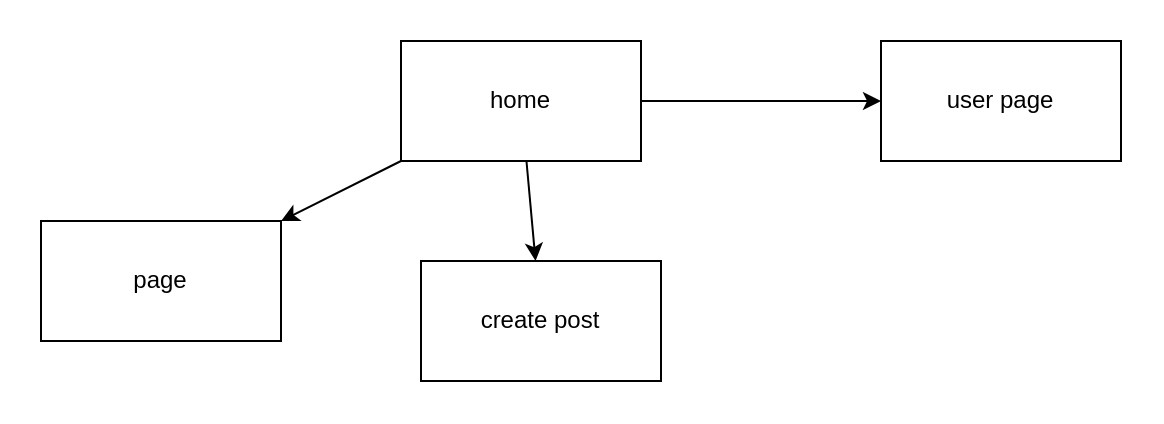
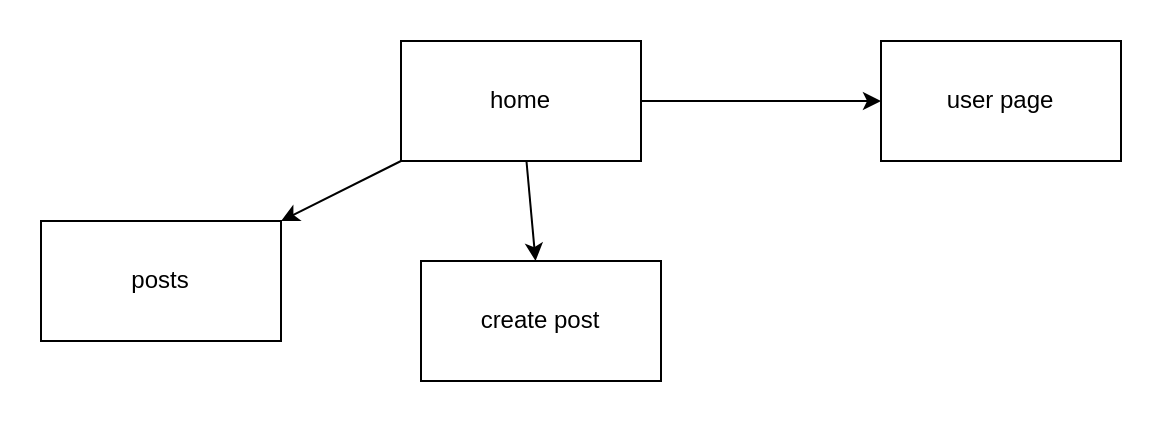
node "page": label "page" -> "posts"
